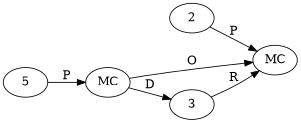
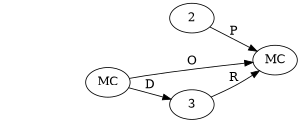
node "5": removed
